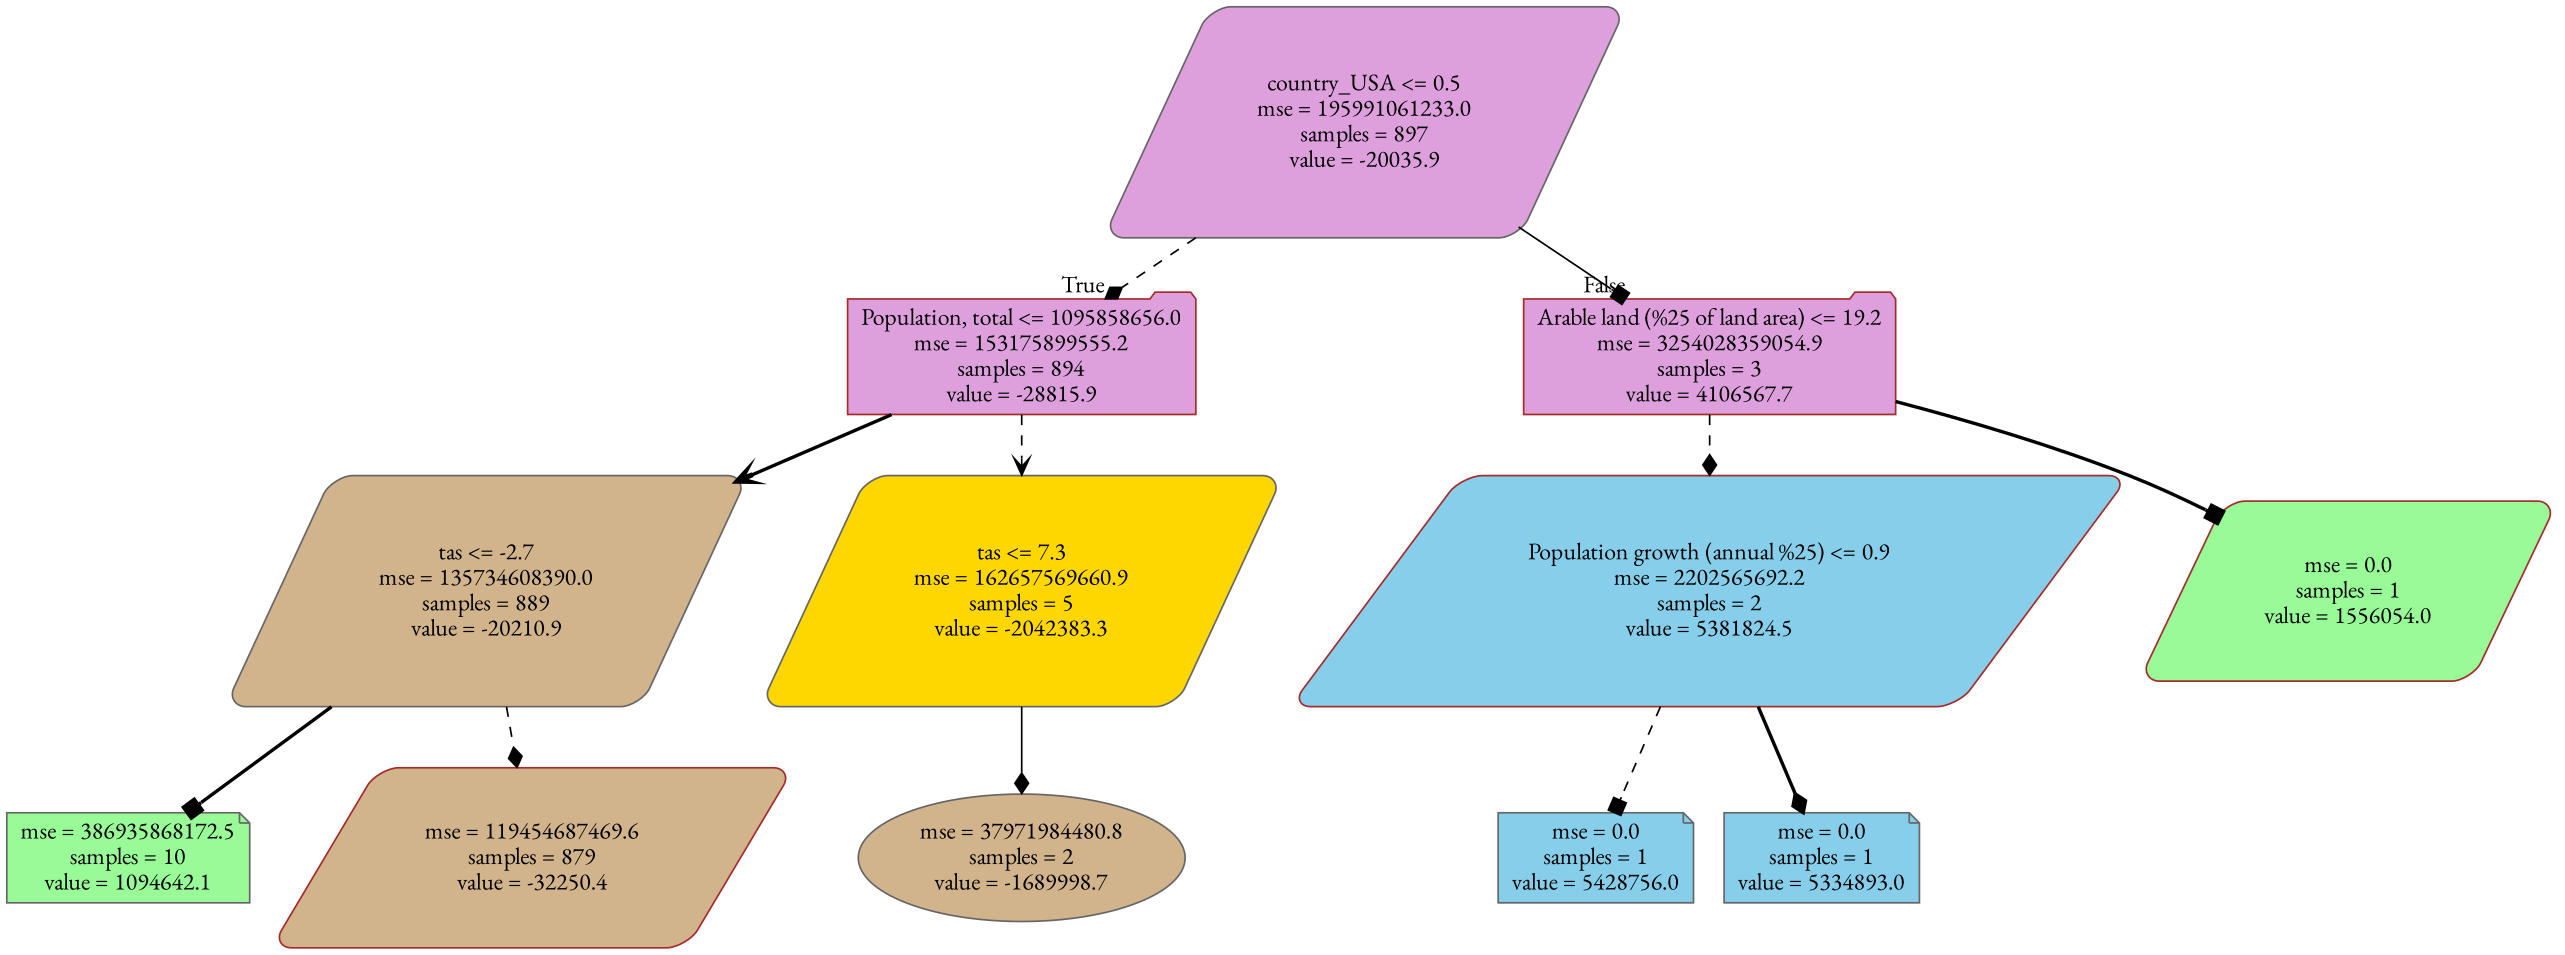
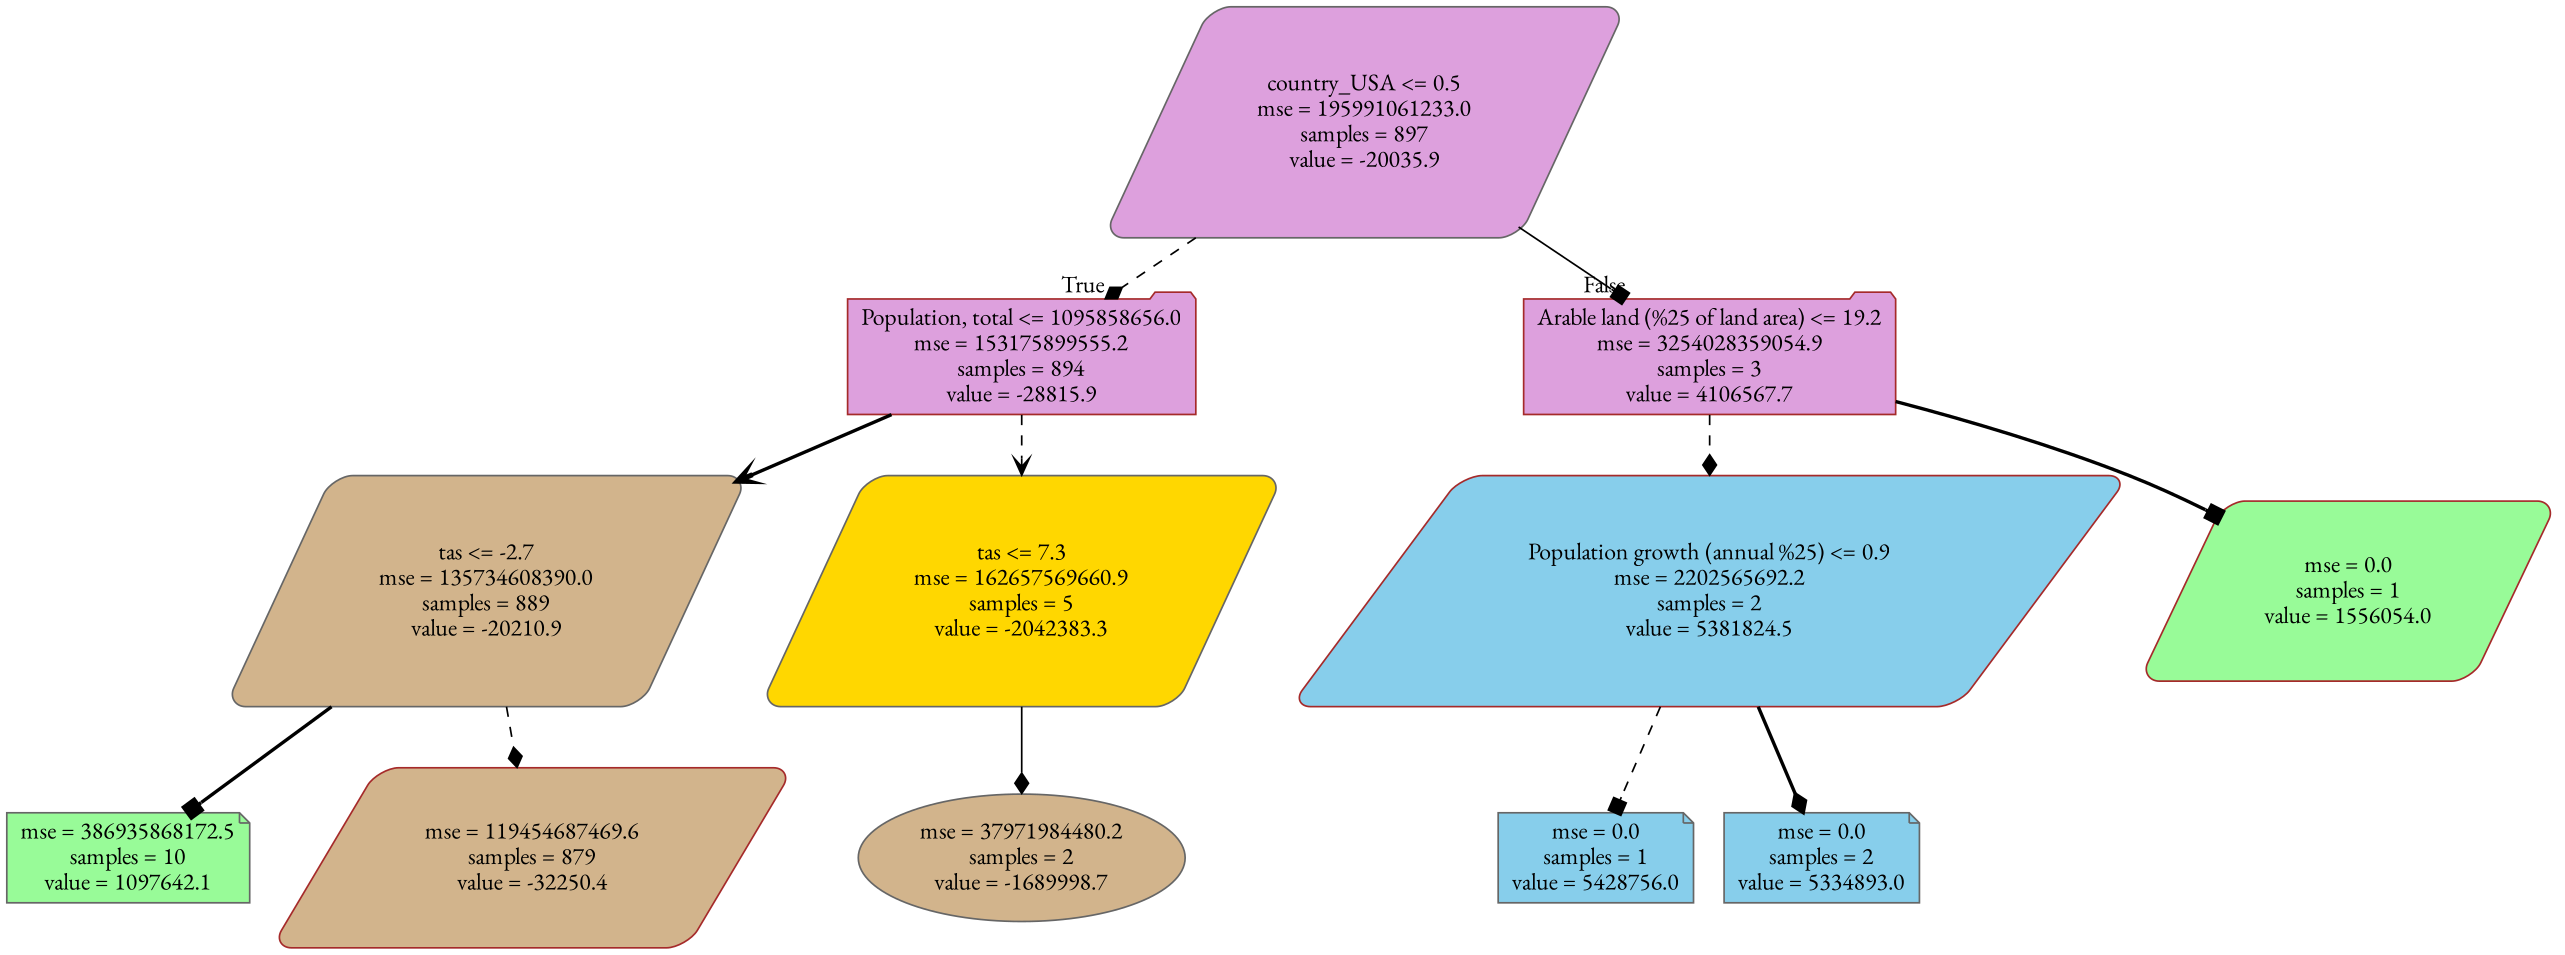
node "mse = 386935868172.5 samples = 10 value = 1094642.1": label "mse = 386935868172.5 samples = 10 value = 1094642.1" -> "mse = 386935868172.5 samples = 10 value = 1097642.1"
node "mse = 37971984480.8 samples = 2 value = -1689998.7": label "mse = 37971984480.8 samples = 2 value = -1689998.7" -> "mse = 37971984480.2 samples = 2 value = -1689998.7"
node "mse = 0.0 samples = 1 value = 5334893.0": label "mse = 0.0 samples = 1 value = 5334893.0" -> "mse = 0.0 samples = 2 value = 5334893.0"
